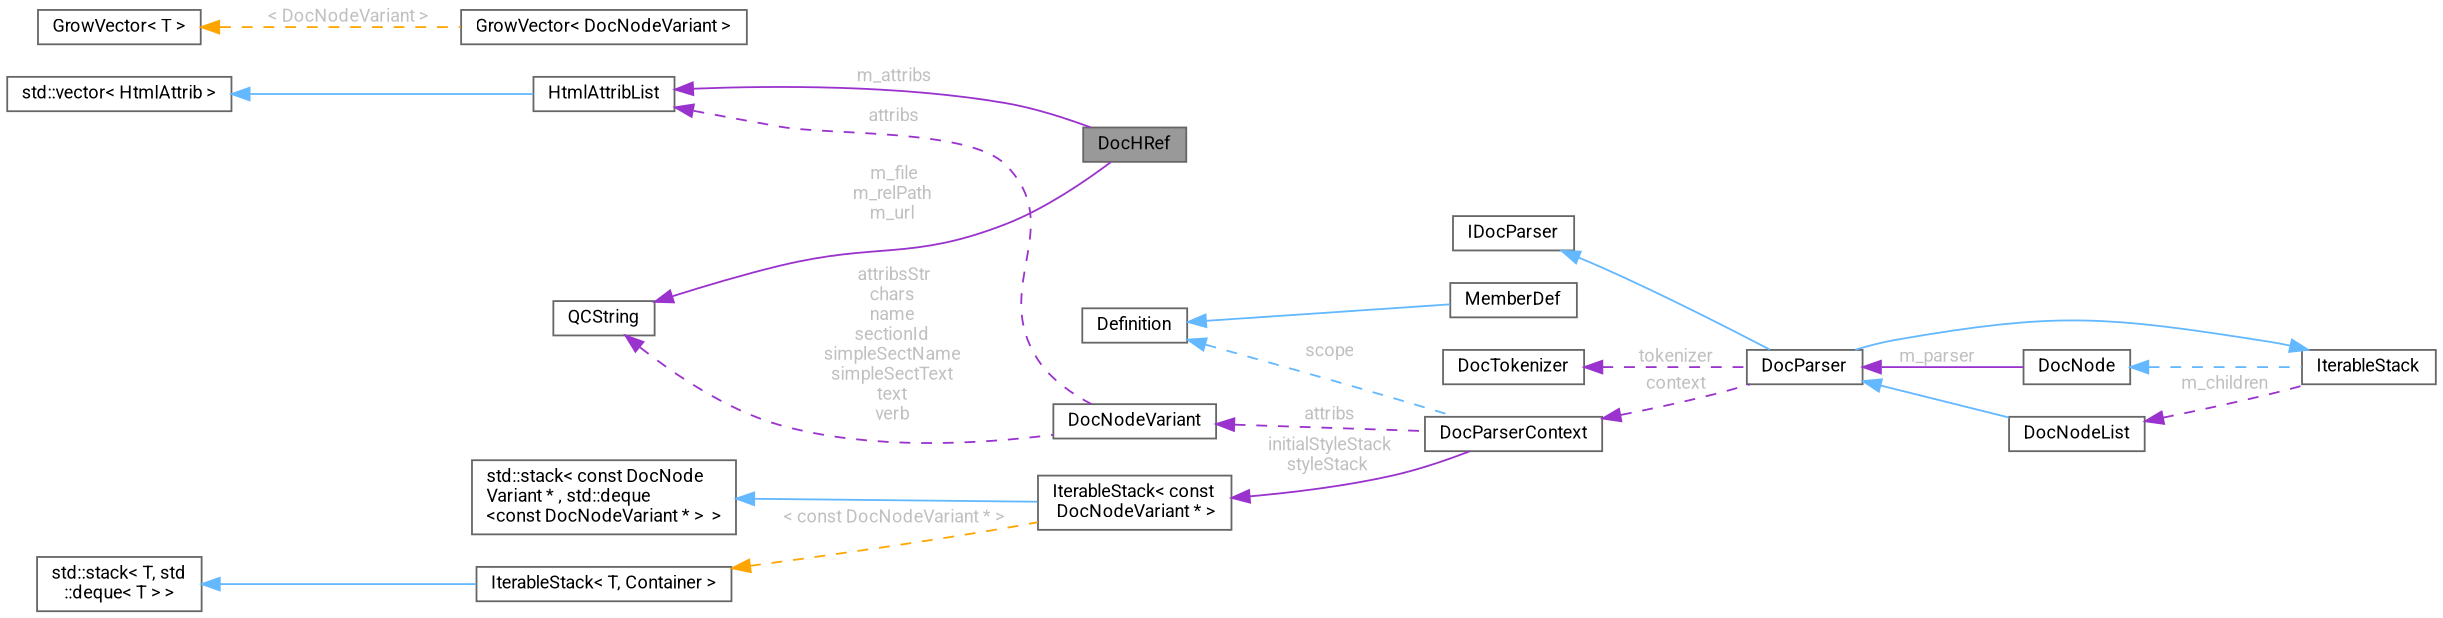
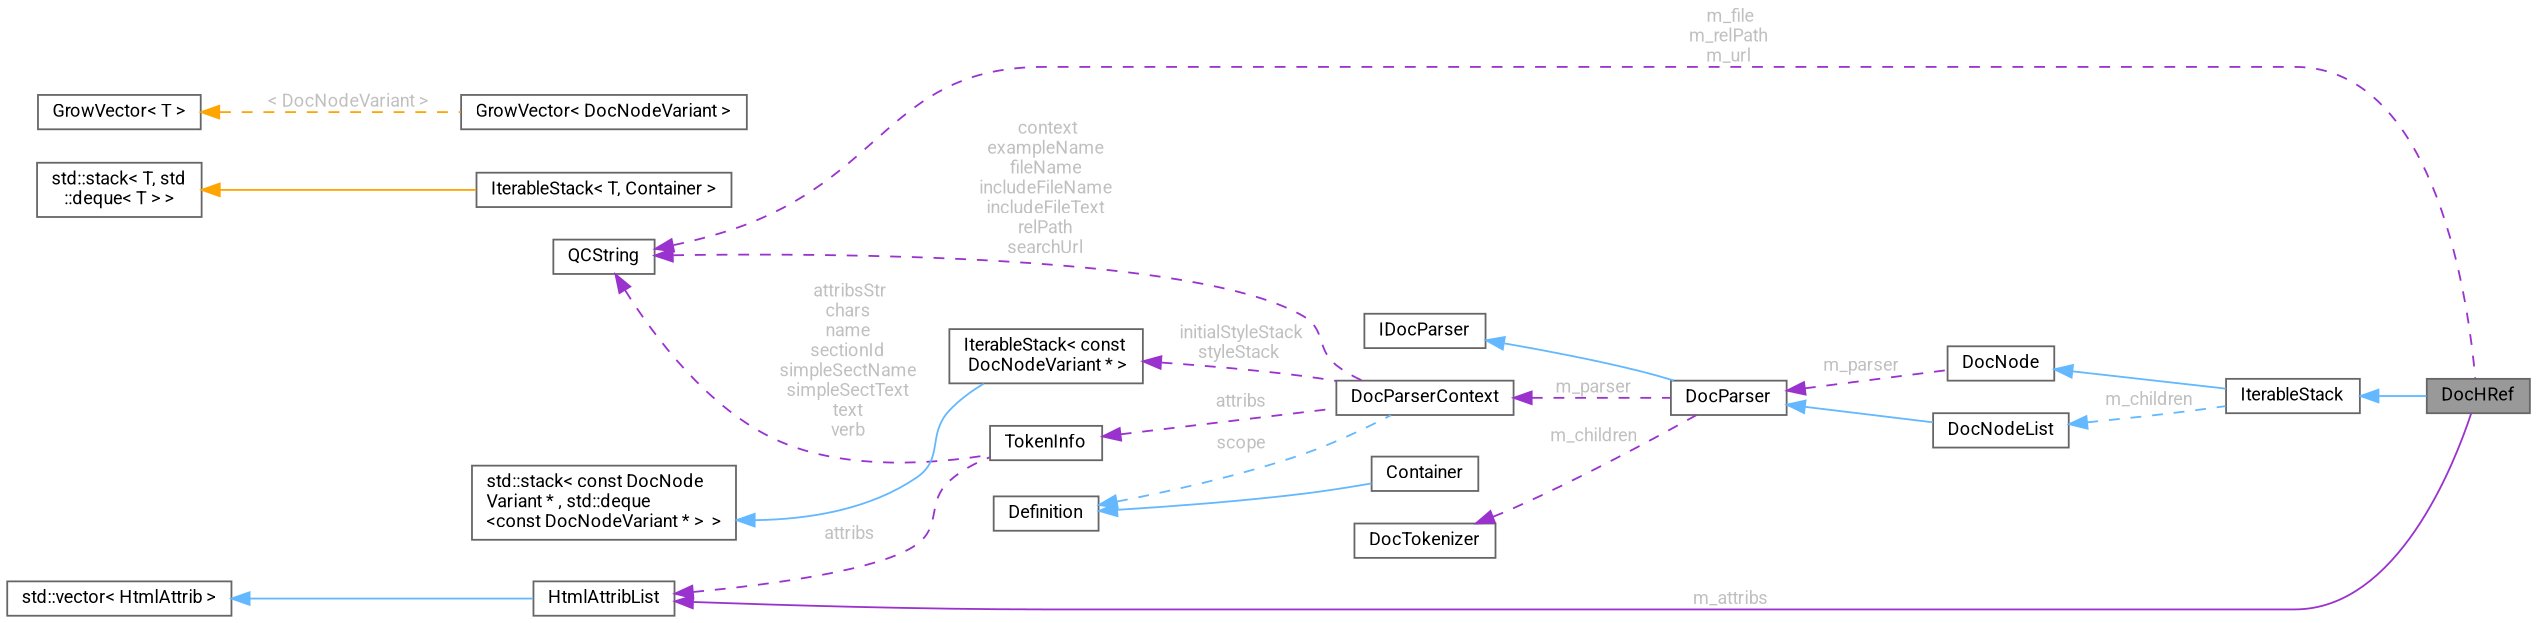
edge "DocHRef" -> "QCString": style solid -> dashed
edge "DocParserContext" -> "QCString": added, label "context exampleName fileName includeFileName includeFileText relPath searchUrl"
node "MemberDef": label "MemberDef" -> "Container"
edge "DocParser" -> "IterableStack": now "DocHRef" -> "IterableStack"
edge "DocParser" -> "DocTokenizer": label " tokenizer" -> " m_children"
edge "DocNode" -> "DocParser": style solid -> dashed
edge "IterableStack" -> "DocNode": style dashed -> solid
edge "DocParser" -> "DocParserContext": label " context" -> " m_parser"
edge "IterableStack" -> "DocNodeList": color darkorchid3 -> steelblue1
node "DocNodeVariant": label "DocNodeVariant" -> "TokenInfo"
edge "DocParserContext" -> "IterableStack< const DocNodeVariant * >": style solid -> dashed
edge "IterableStack< const DocNodeVariant * >" -> "IterableStack< T, Container >": removed, label "< const DocNodeVariant * >"
edge "IterableStack< T, Container >" -> "std::stack< T, std ::deque< T > >": color steelblue1 -> orange
